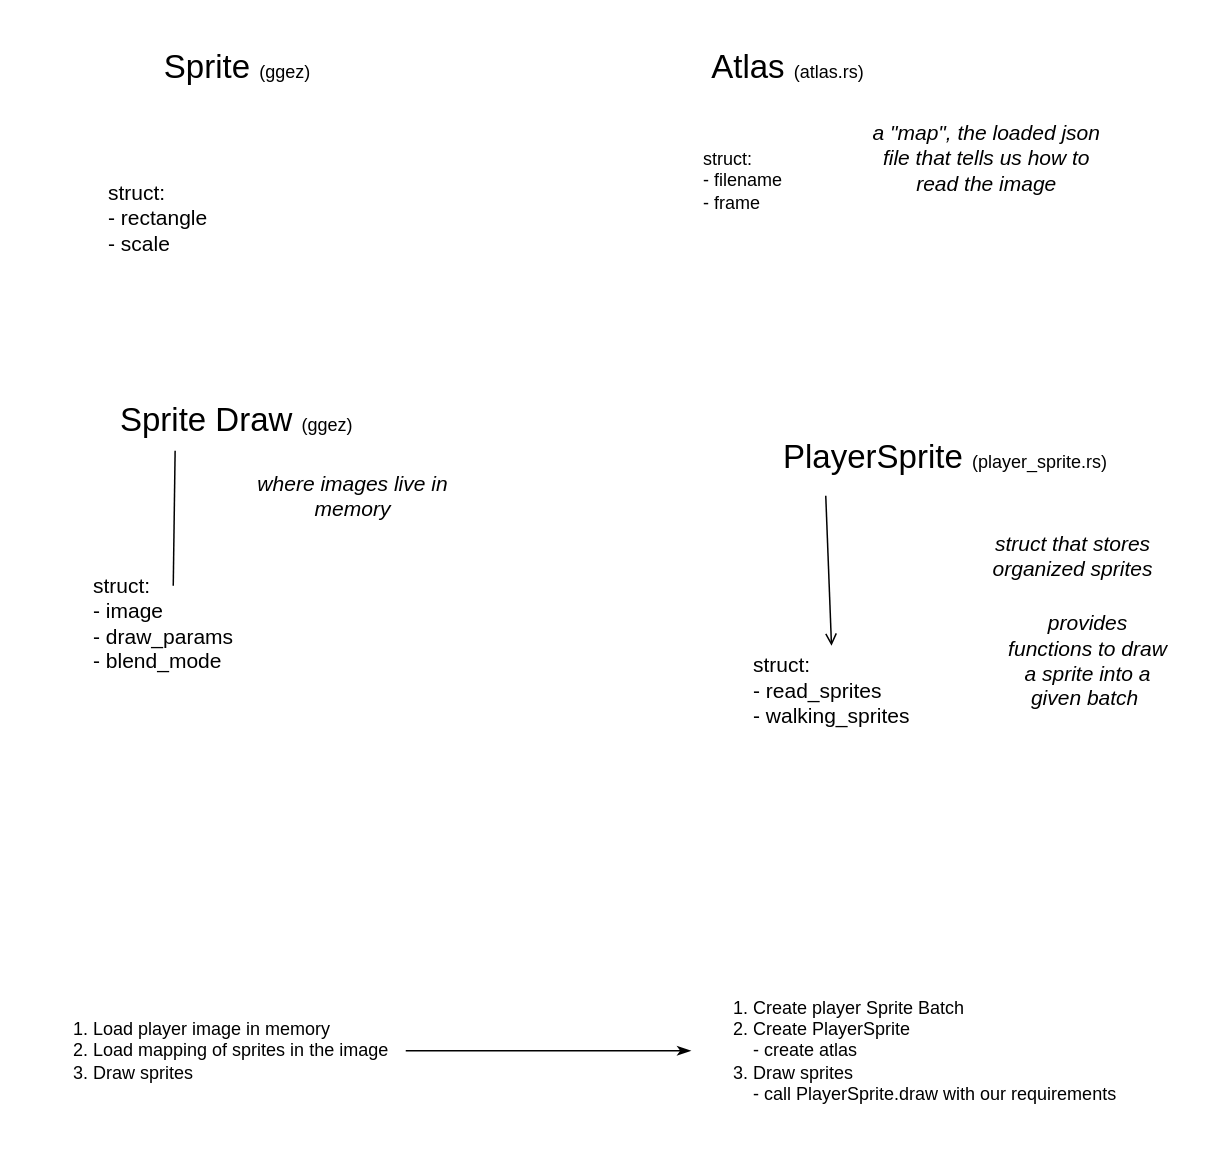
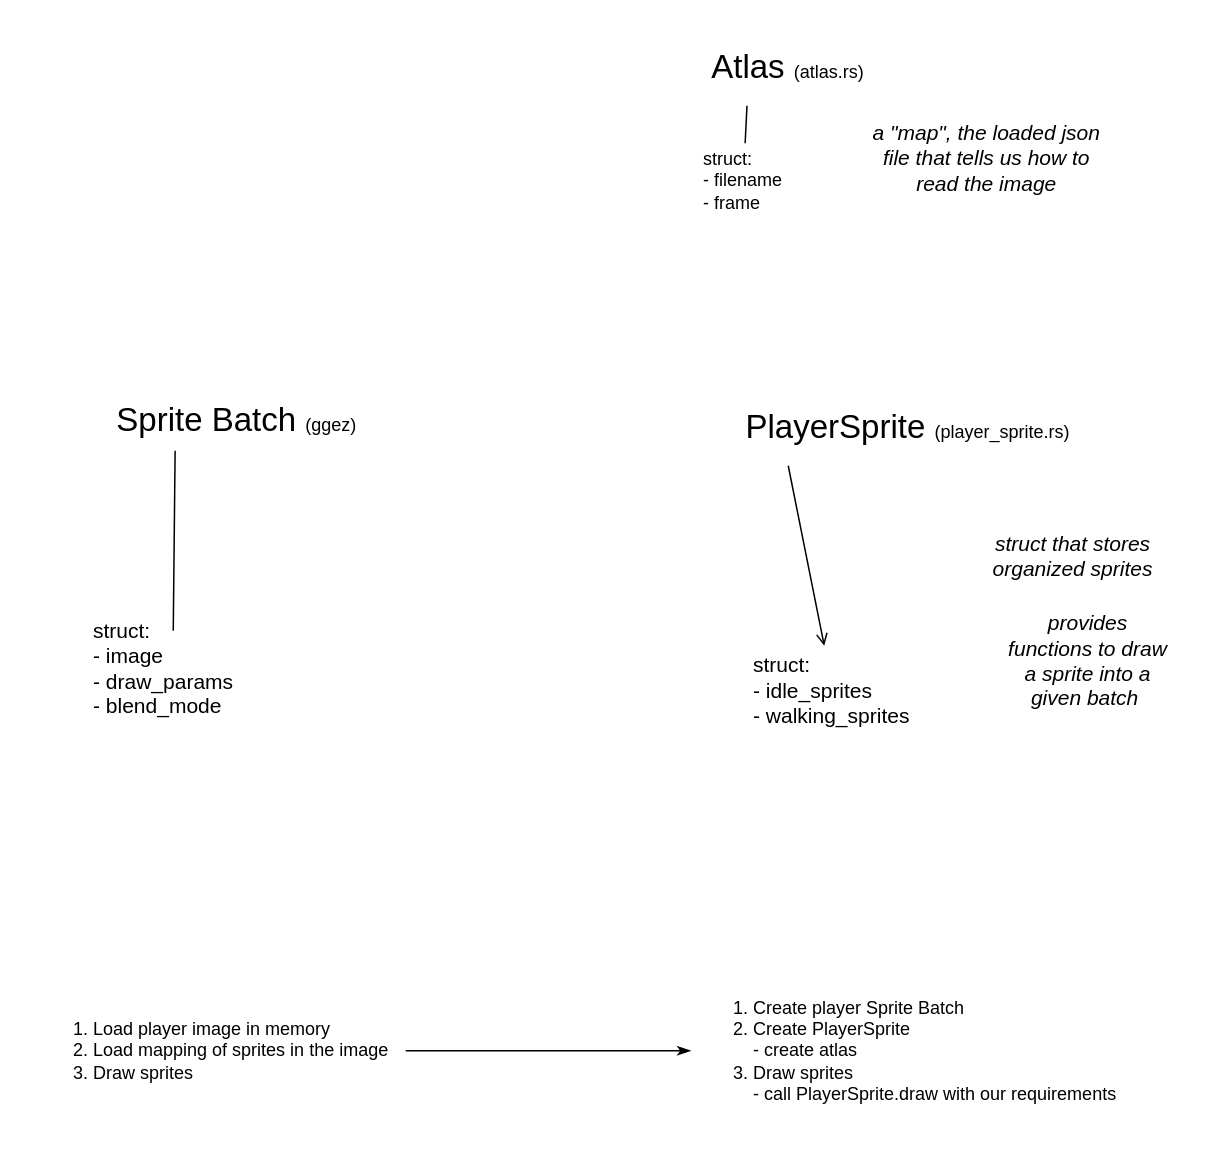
node "Sprite (ggez)": removed
edge "Atlas (atlas.rs)" -- "struct: - filename - frame": added
node "struct: - rectangle - scale": removed
node "Sprite Draw (ggez)": label "Sprite Draw (ggez)" -> "Sprite Batch (ggez)"
node "PlayerSprite (player_sprite.rs)": moved (946, 458) -> (908, 428)
node "where images live in memory": removed
node "struct: - image - draw_params - blend_mode": moved (173, 623) -> (173, 668)
node "struct: - read_sprites - walking_sprites": label "struct: - read_sprites - walking_sprites" -> "struct: - idle_sprites - walking_sprites"
